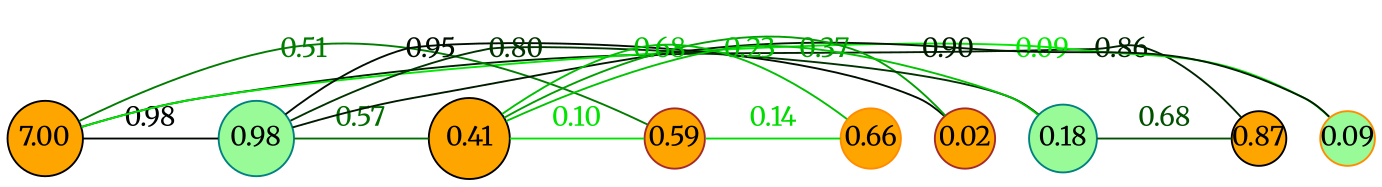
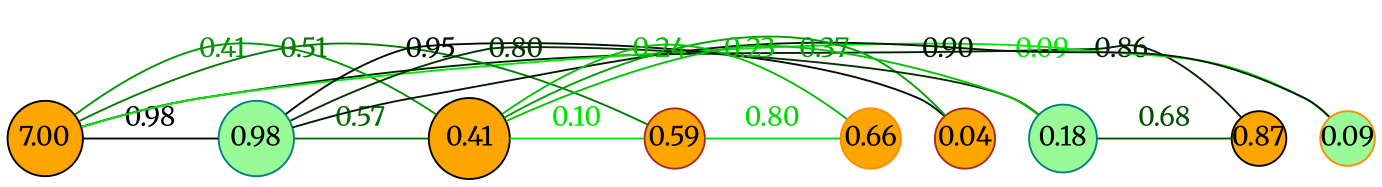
edge "7.00" -- "0.41": added, label "0.41"
edge "0.41" -- "0.66": label "0.68" -> "0.24"
edge "0.59" -- "0.66": label "0.14" -> "0.80"
node "0.02": label "0.02" -> "0.04"
